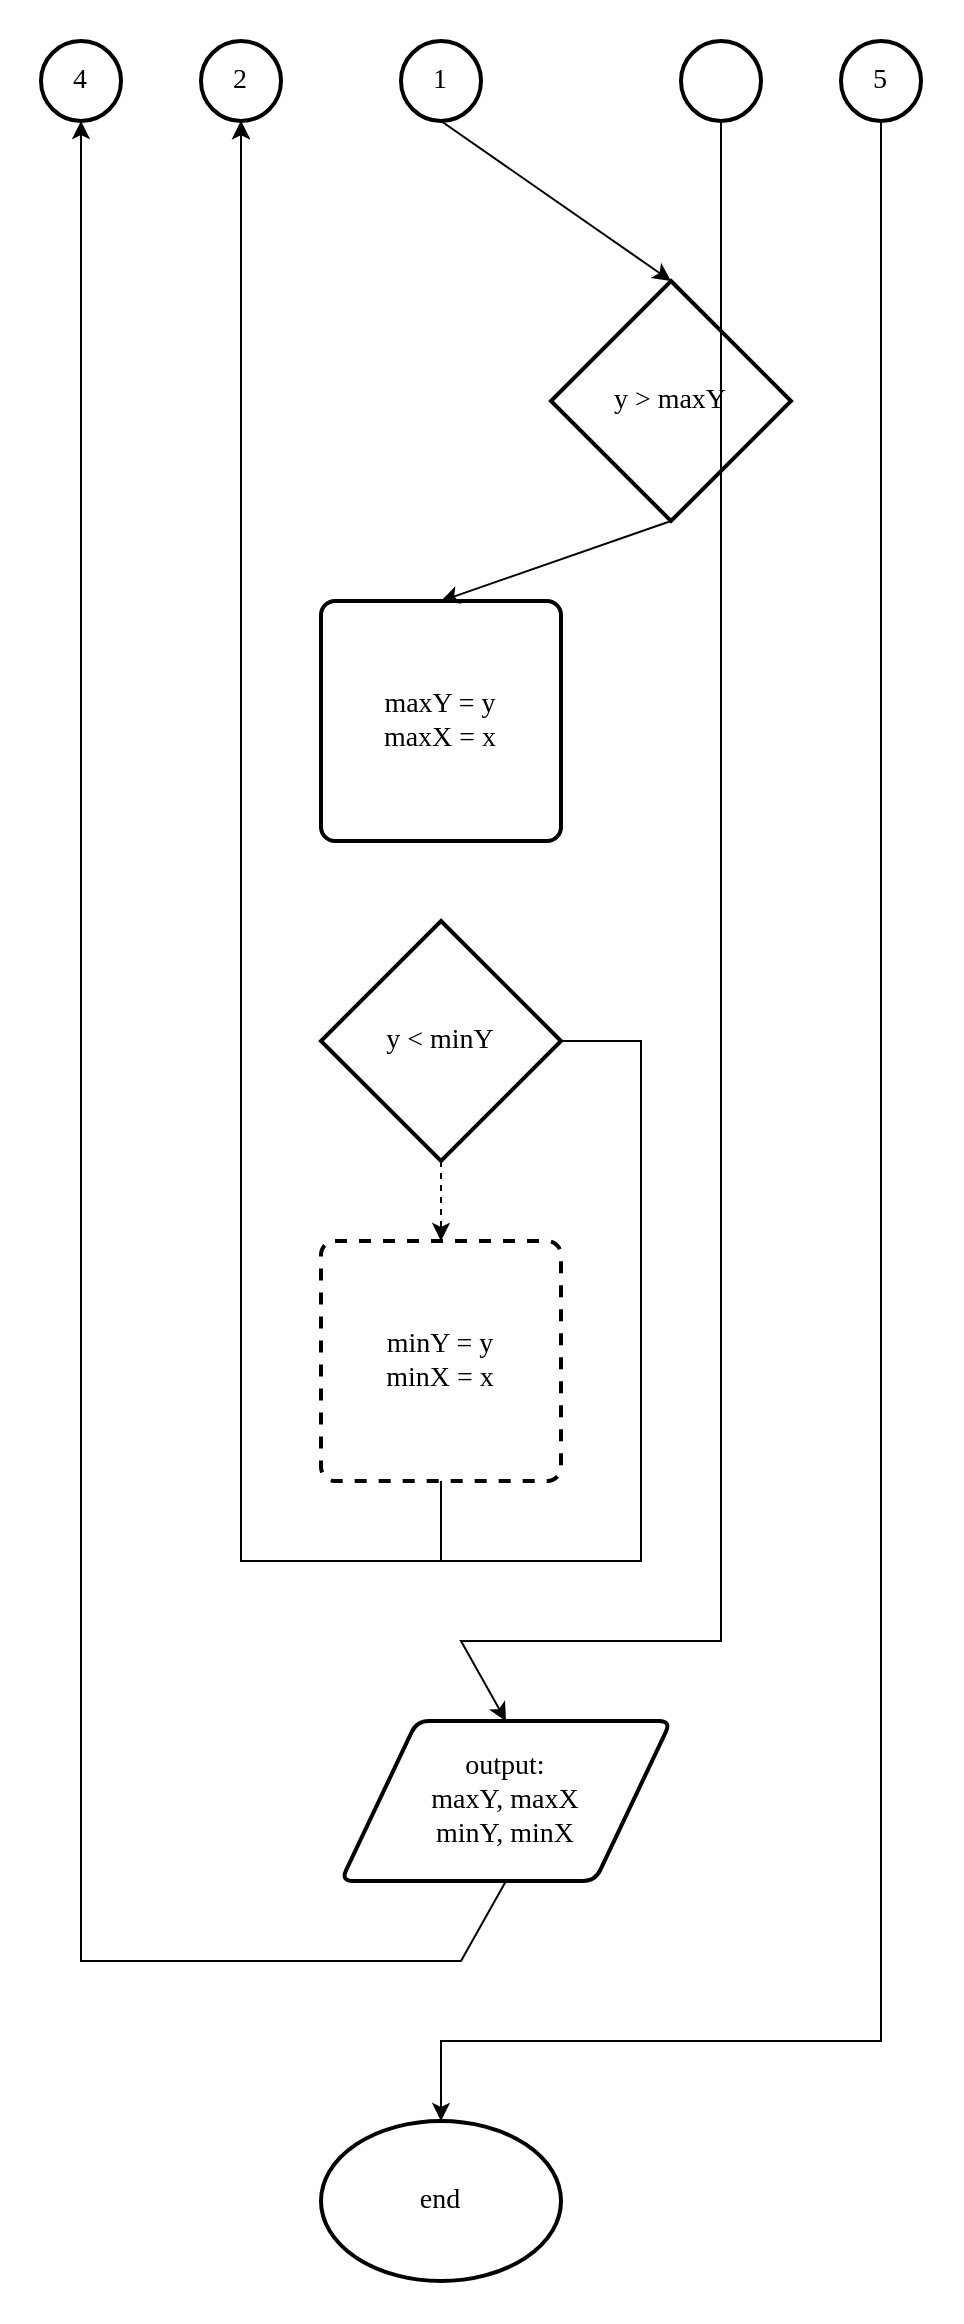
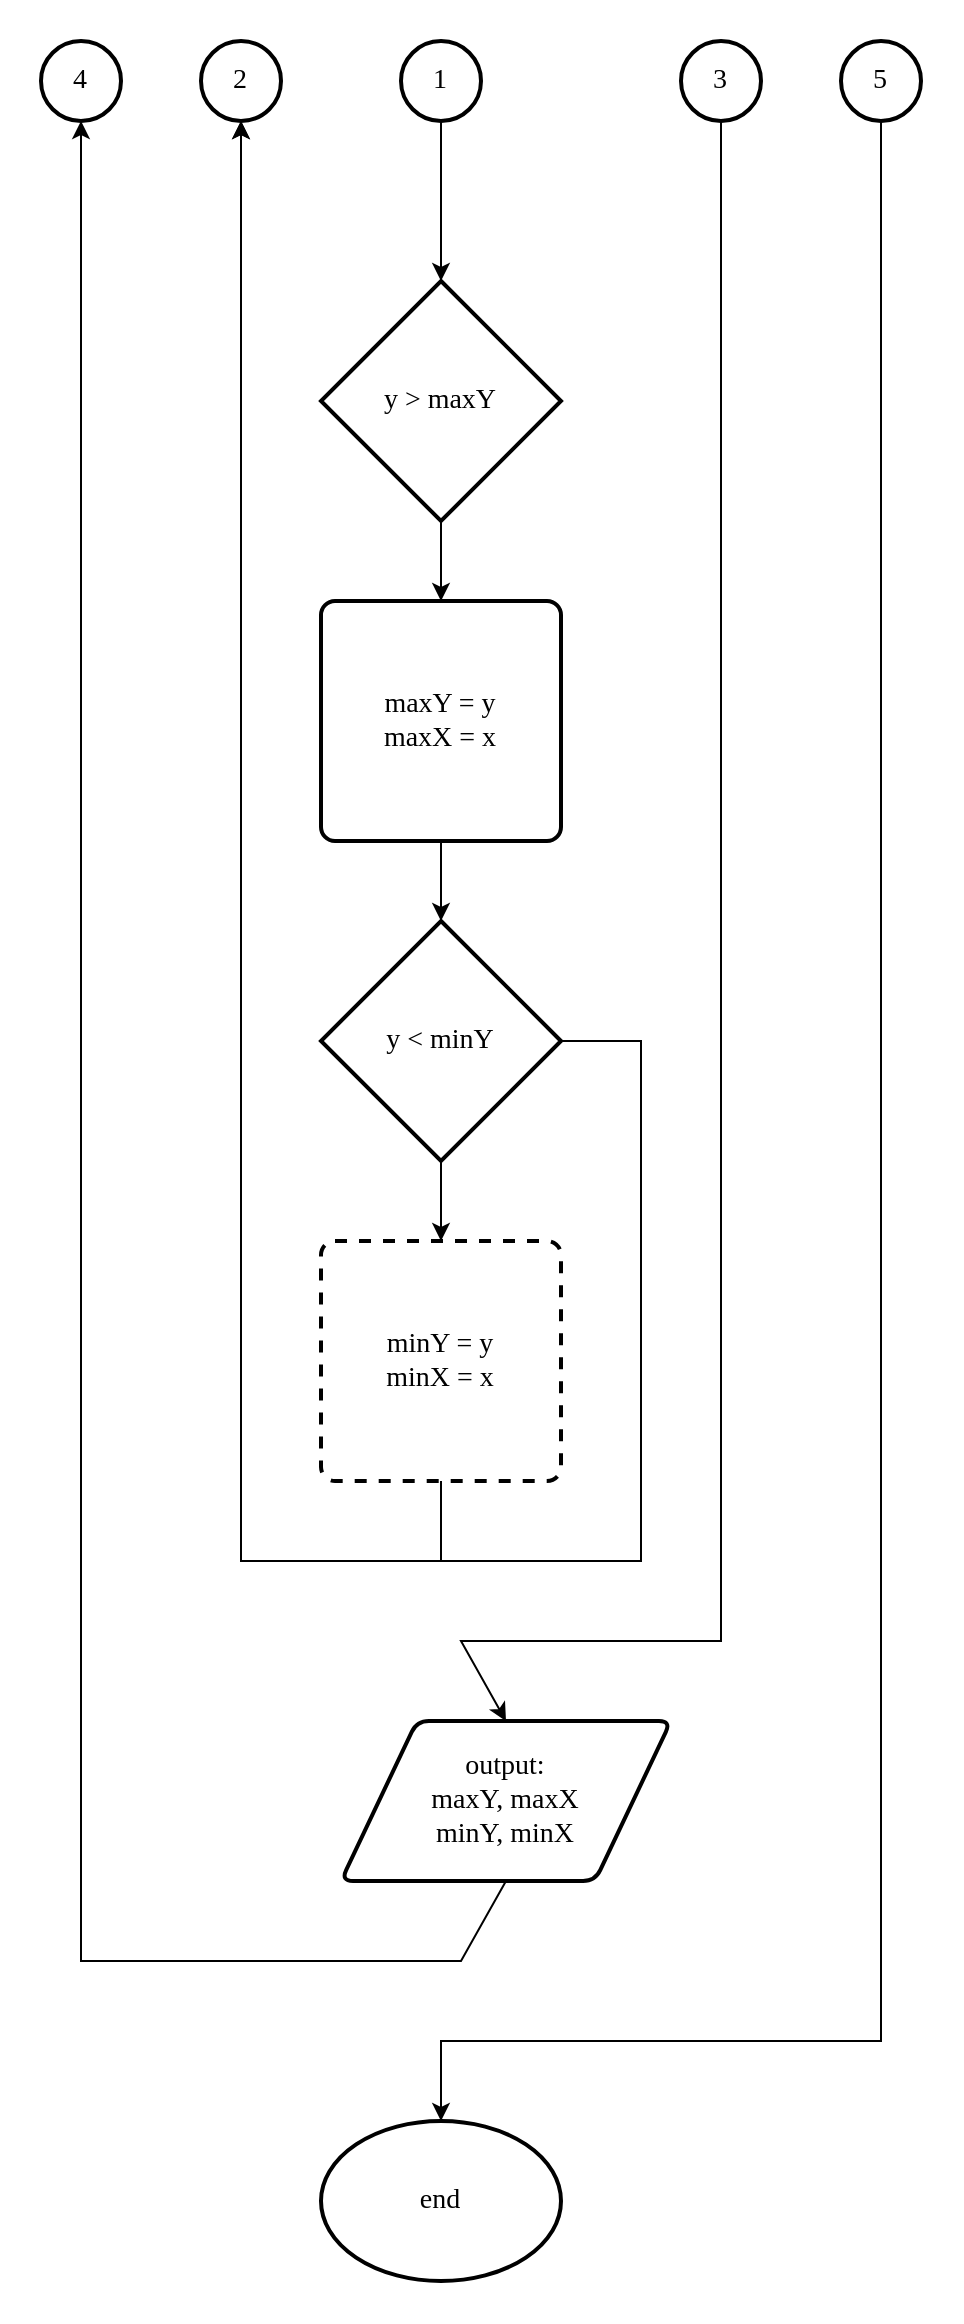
node "3": added
node "y > maxY": moved (671, 401) -> (441, 401)
edge "maxY = ymaxX = x" -> "y < minY": added
edge "y < minY" -> "minY = yminX = x": style dashed -> solid
